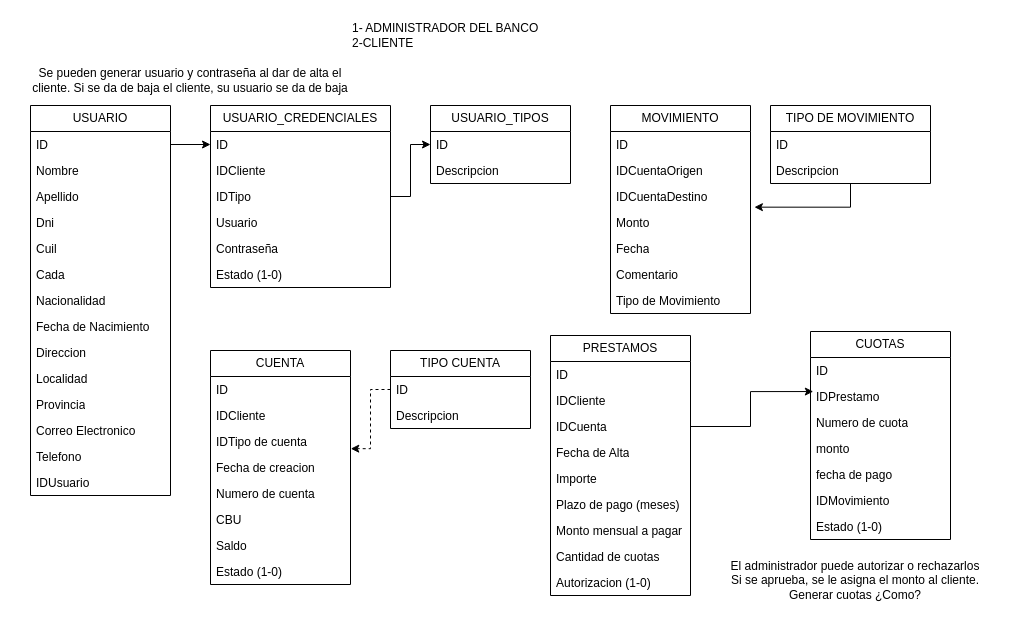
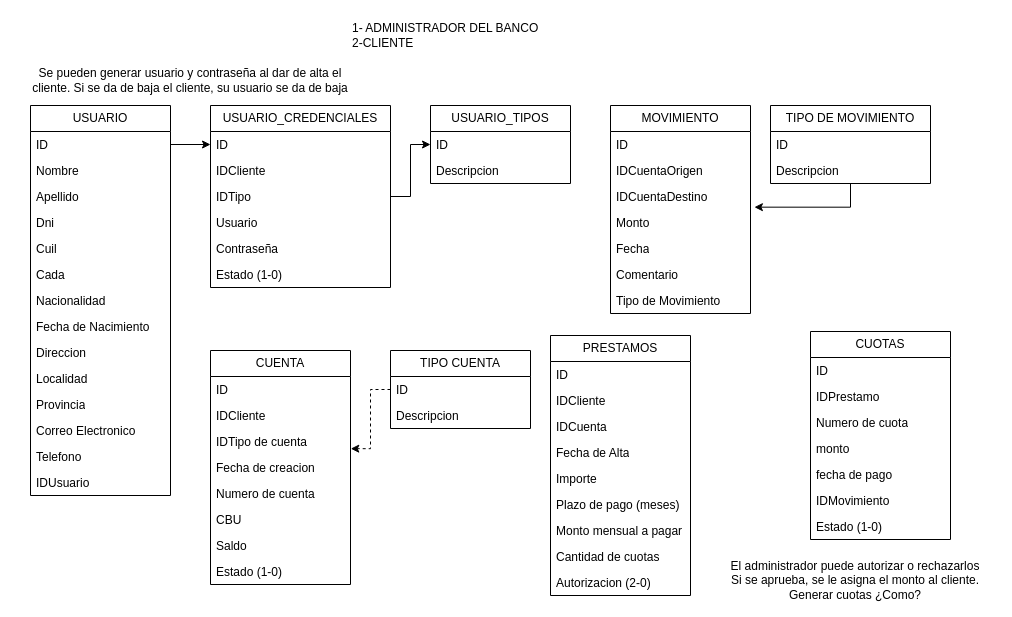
edge "IDCuenta" -> "IDPrestamo": removed
node "Autorizacion (1-0)": label "Autorizacion (1-0)" -> "Autorizacion (2-0)"
